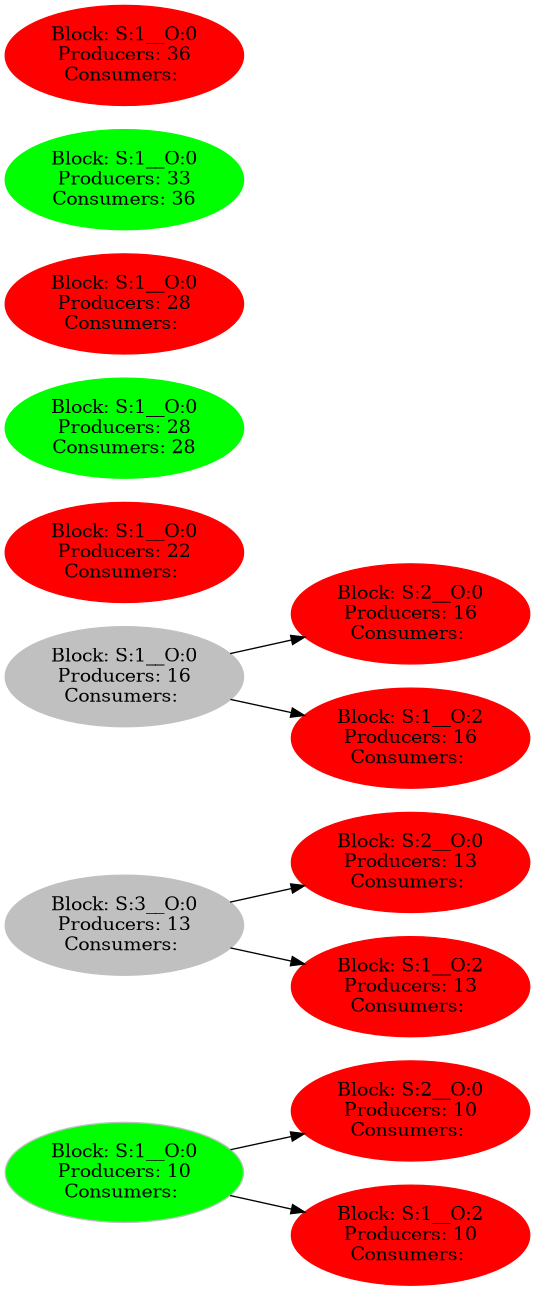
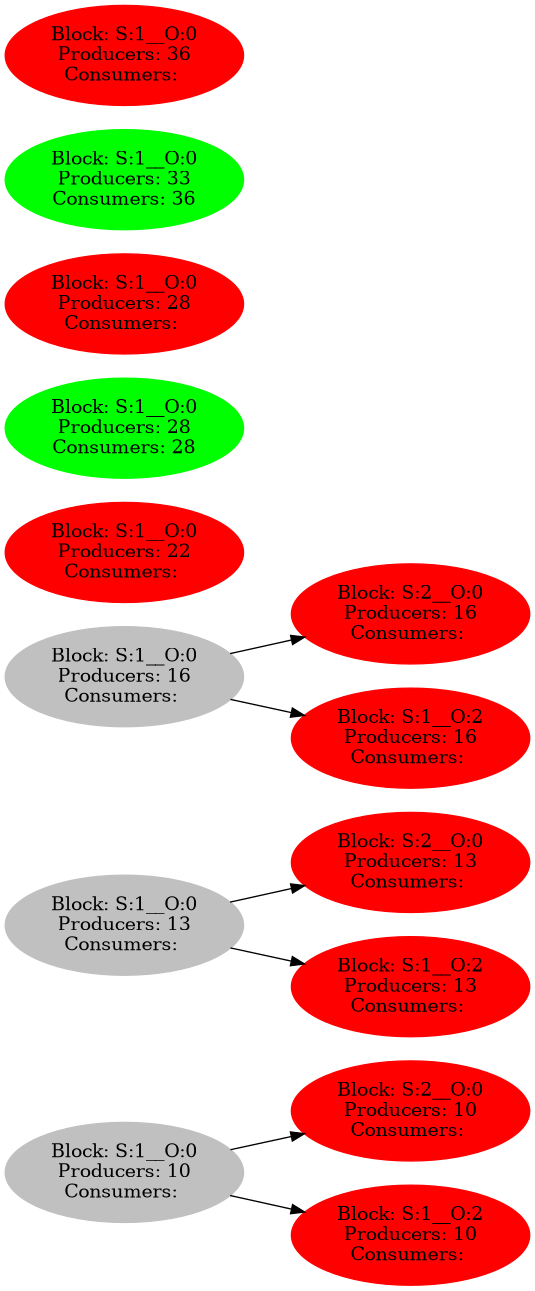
node "Block: S:3__O:0 Producers: 13 Consumers:": label "Block: S:3__O:0 Producers: 13 Consumers:" -> "Block: S:1__O:0 Producers: 13 Consumers:"
node "Block: S:1__O:0 Producers: 10 Consumers:": fillcolor green -> grey
